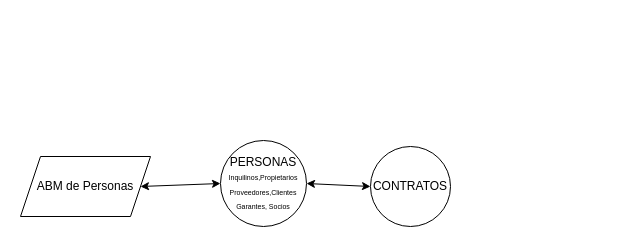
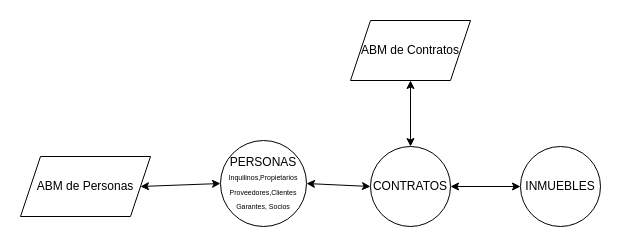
node "ABM de Contratos": added
edge "ABM de Contratos" -- "CONTRATOS": added
edge "CONTRATOS" -- "INMUEBLES": added
node "INMUEBLES": added
